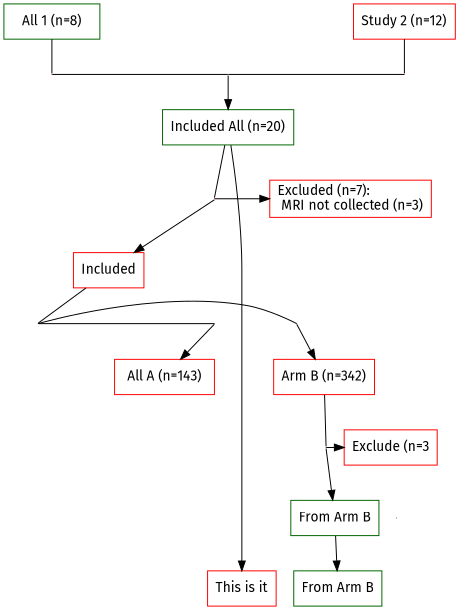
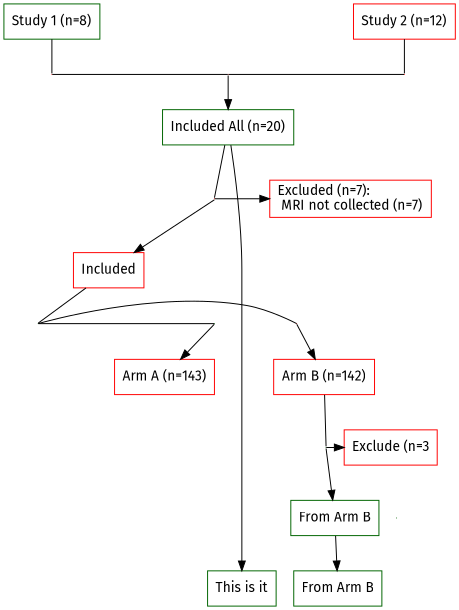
node "All 1 (n=8)": label "All 1 (n=8)" -> "Study 1 (n=8)"
node "Excluded (n=7): MRI not collected (n=3)": label "Excluded (n=7): MRI not collected (n=3)" -> "Excluded (n=7): MRI not collected (n=7)"
node "All A (n=143)": label "All A (n=143)" -> "Arm A (n=143)"
node "Arm B (n=342)": label "Arm B (n=342)" -> "Arm B (n=142)"
node "This is it": color red -> darkgreen
